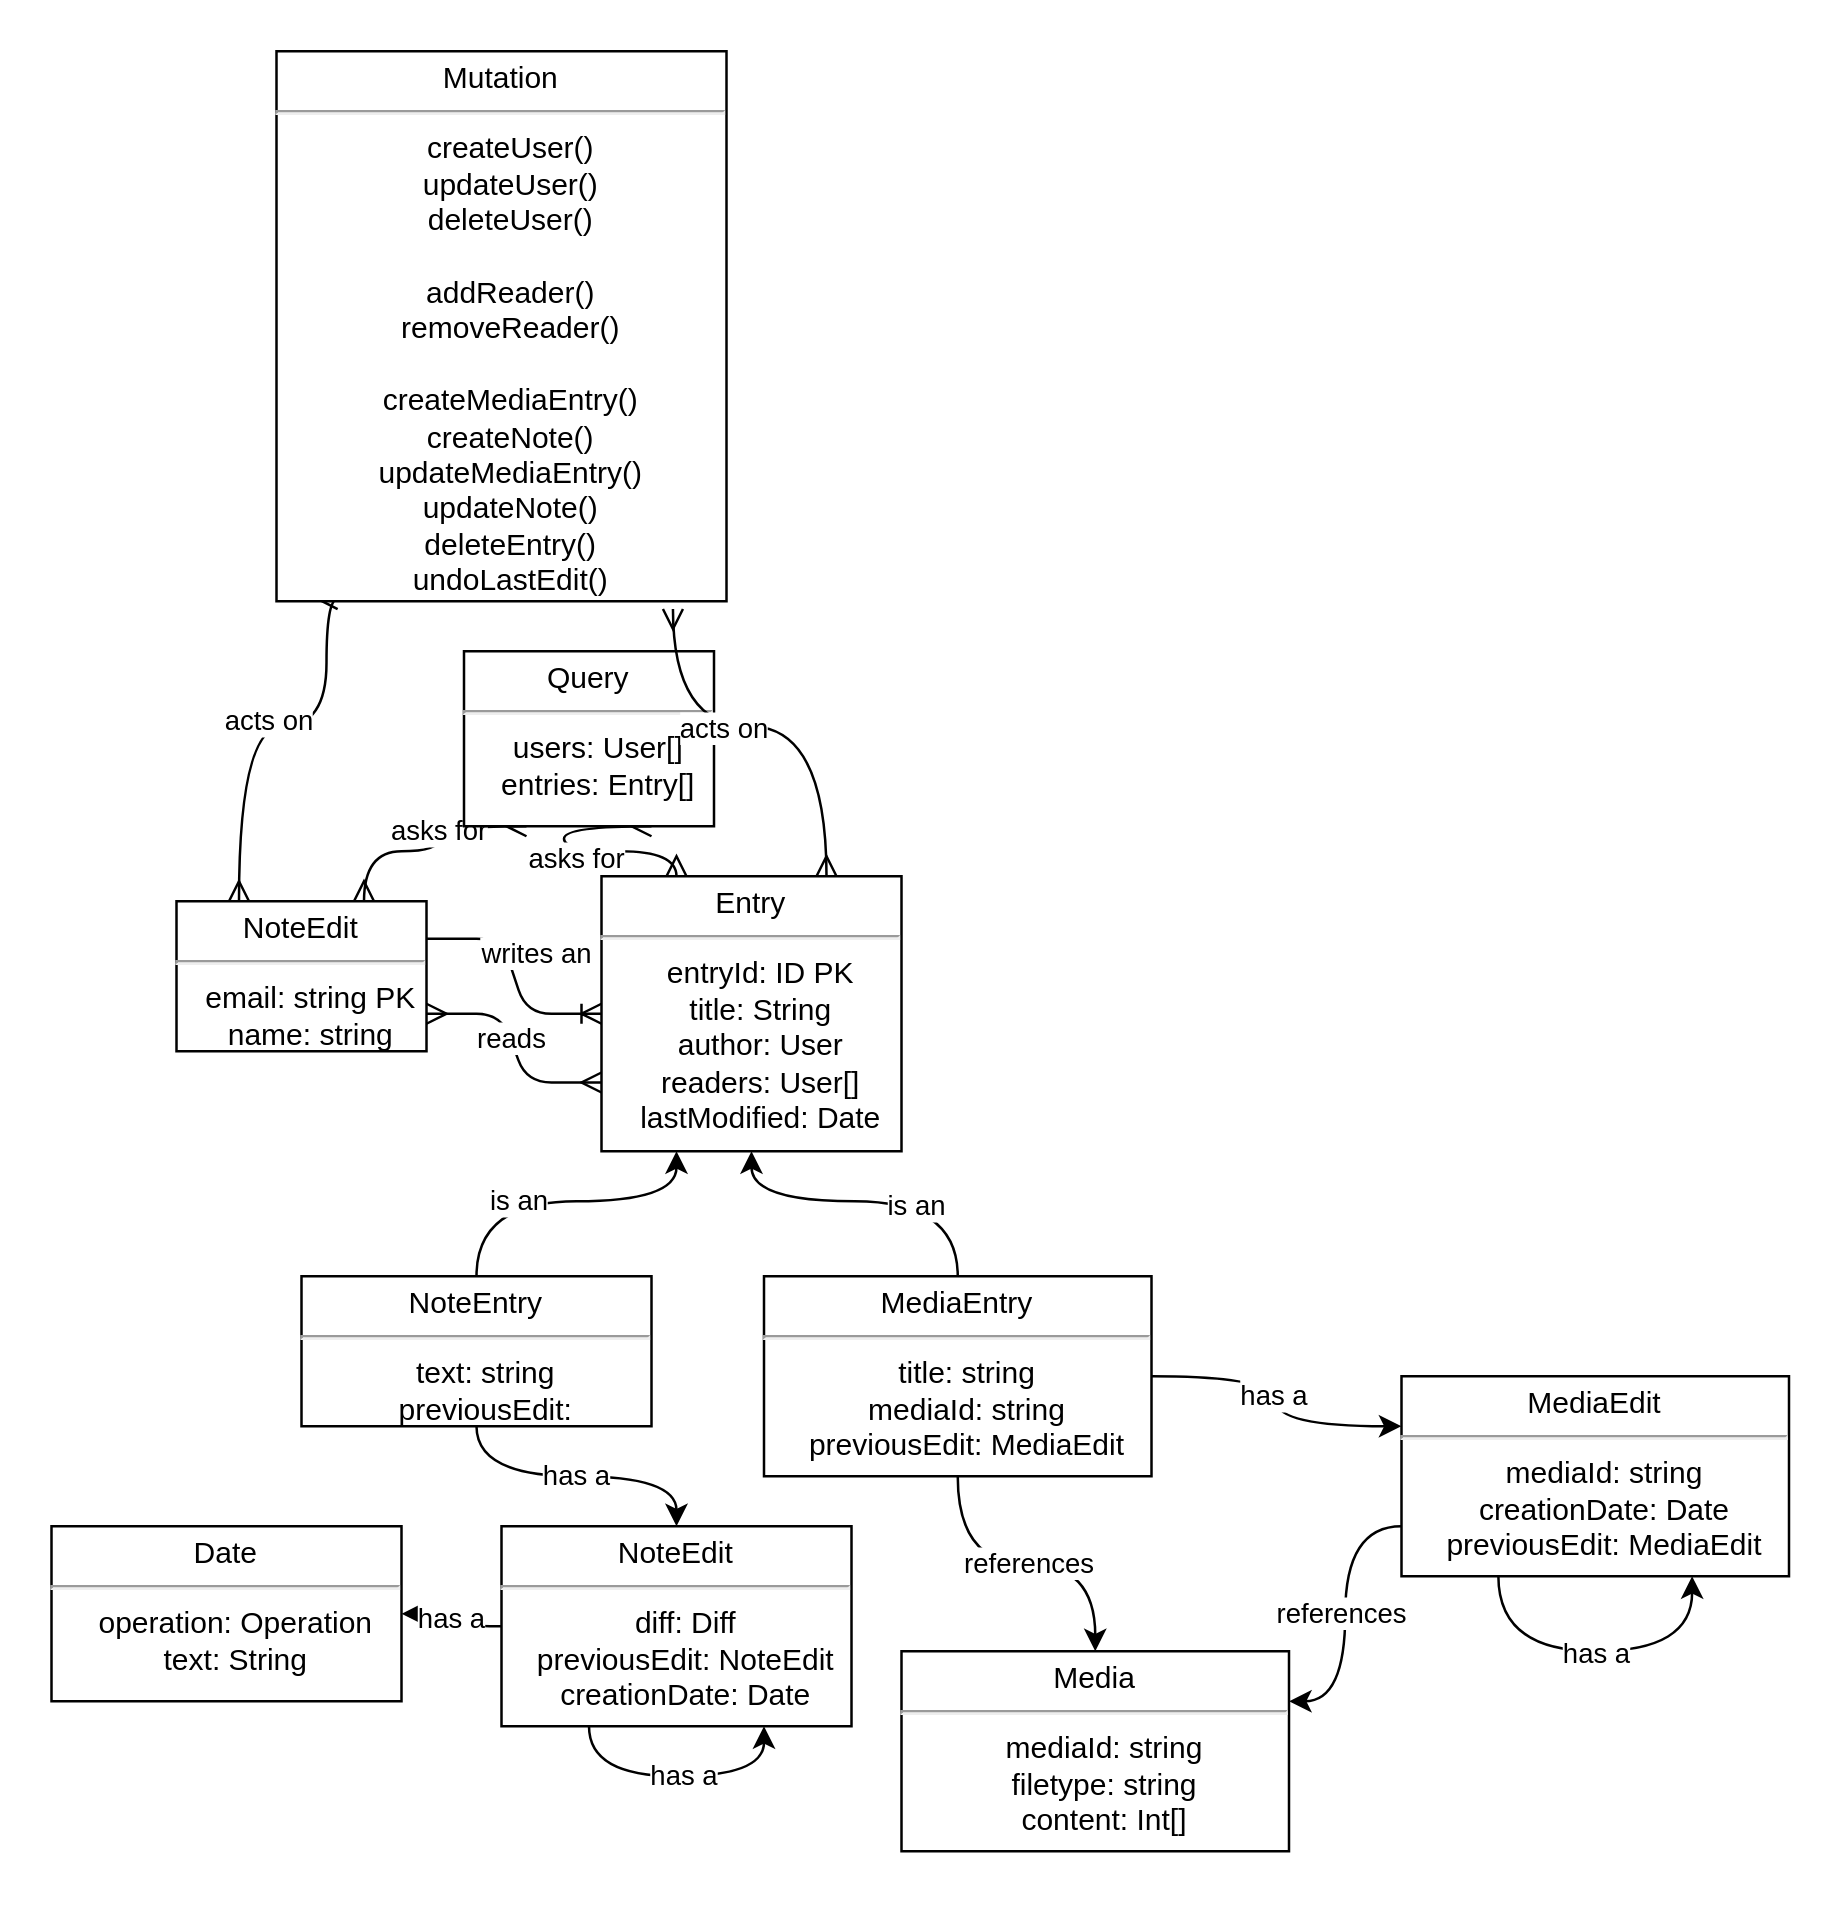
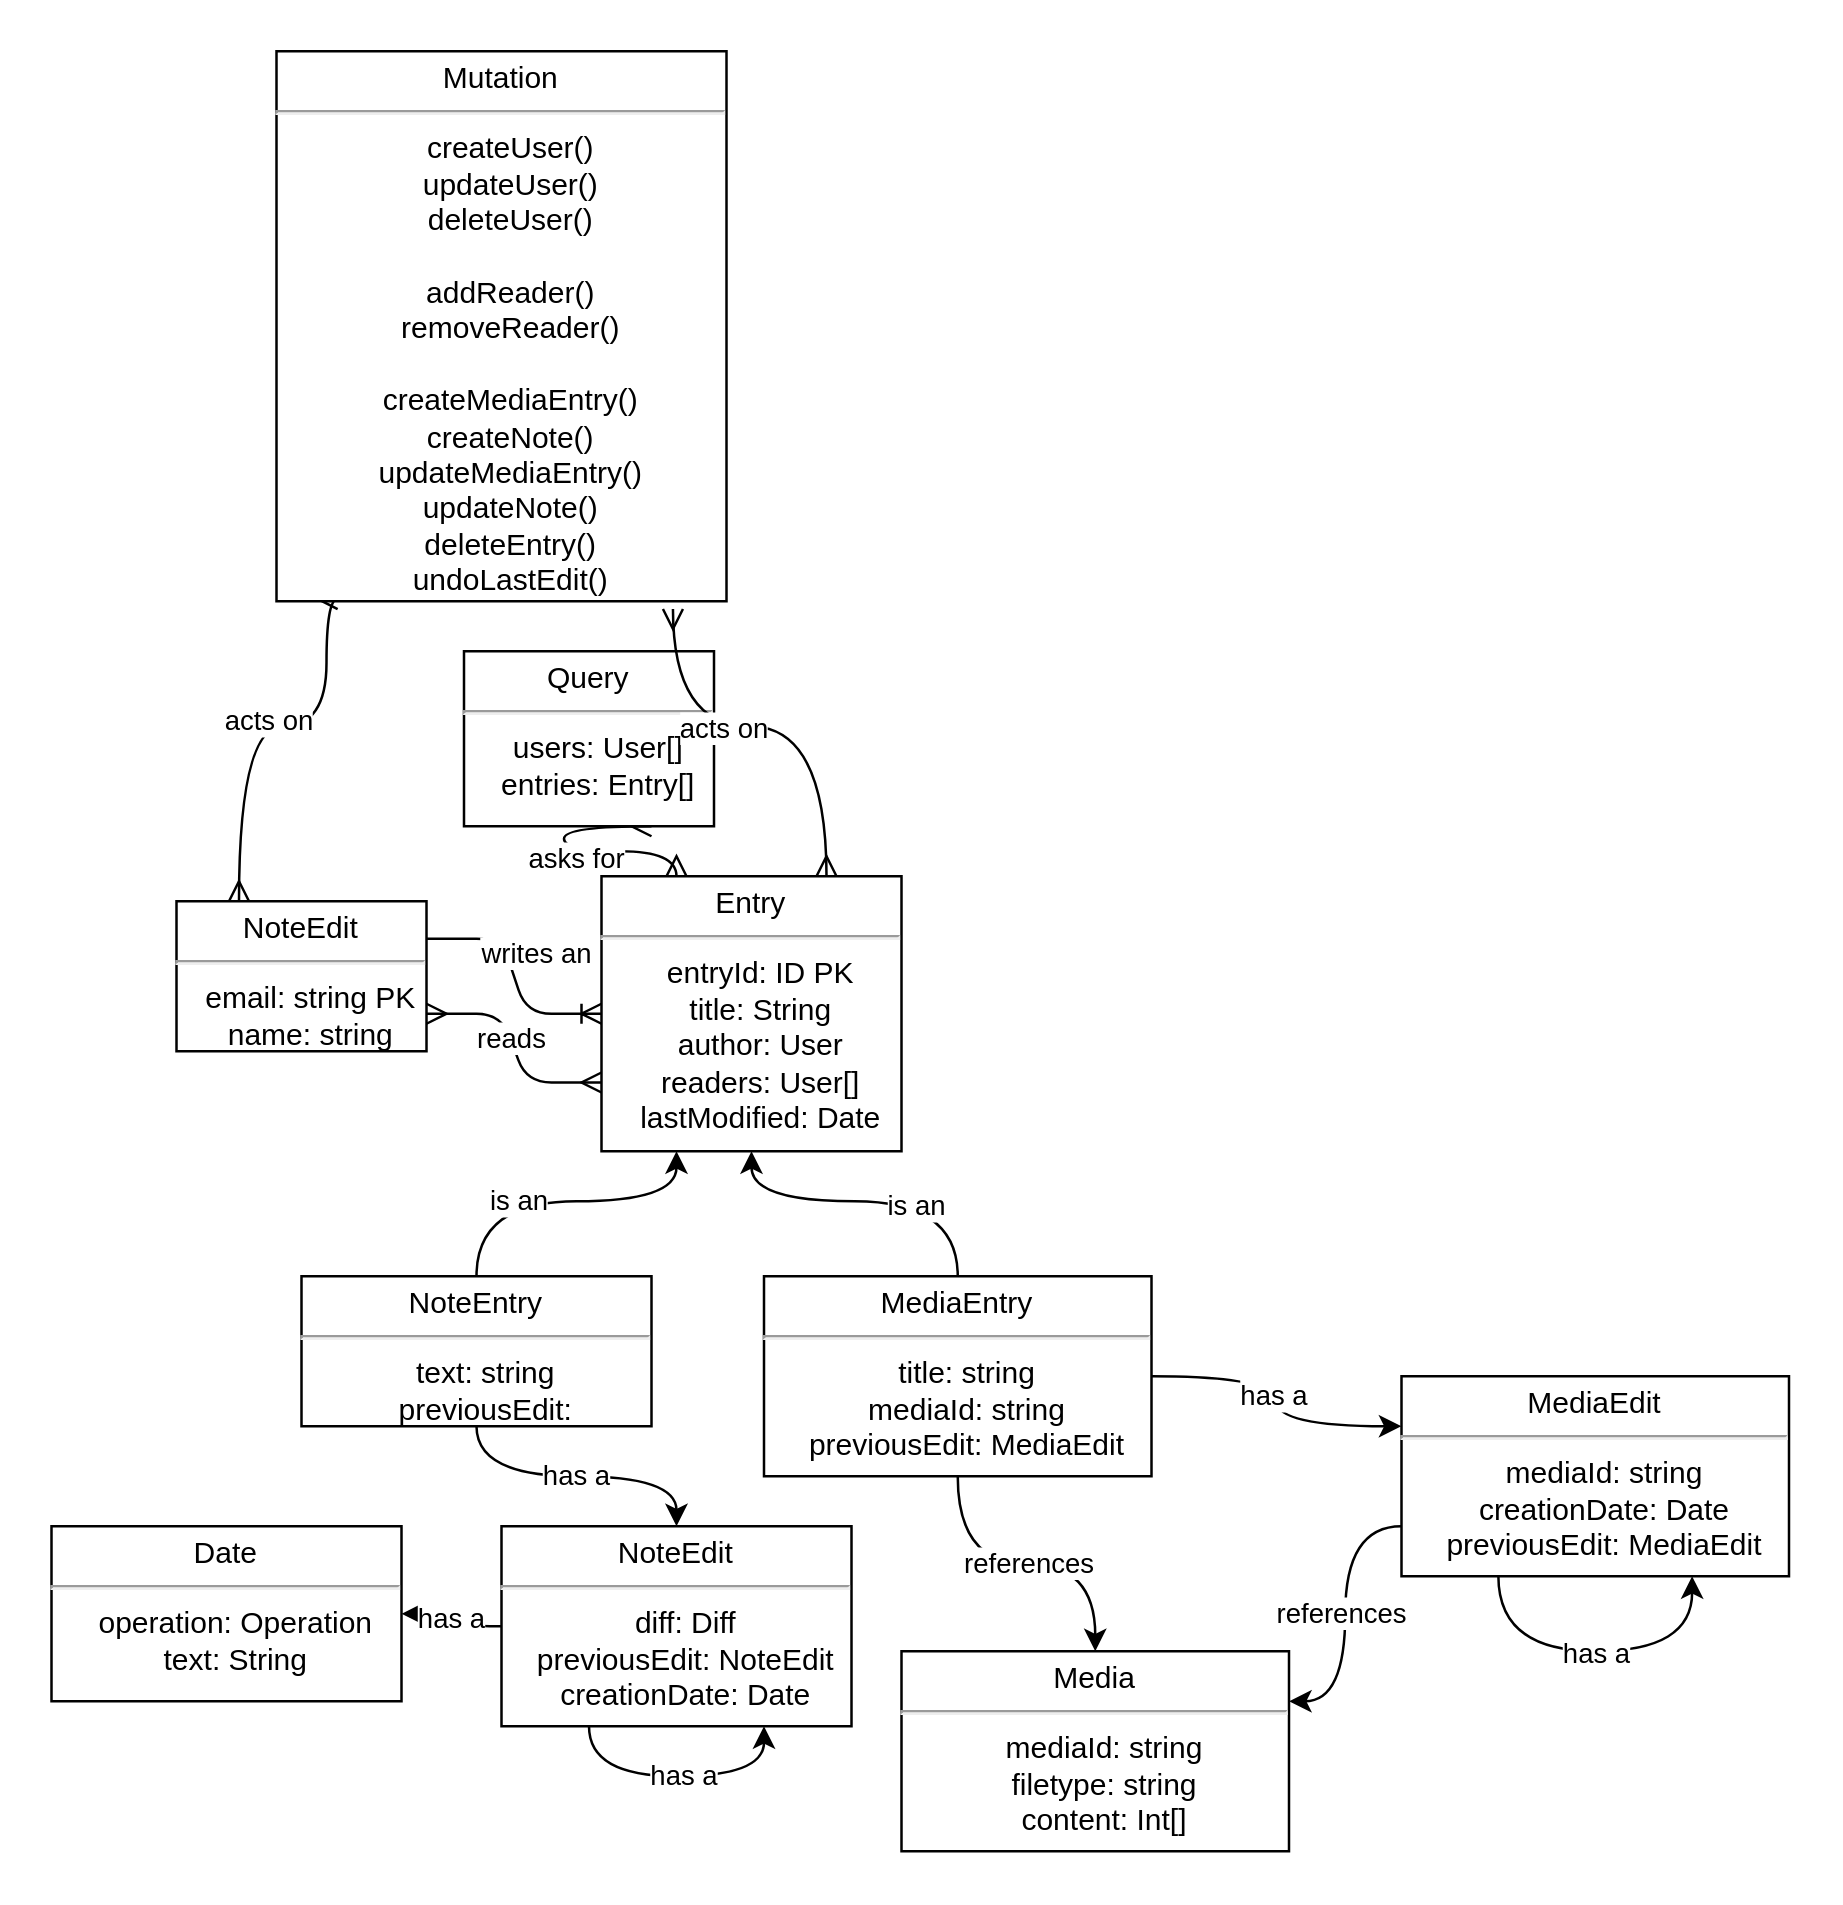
edge "Query users: User[] entries: Entry[]" -- "NoteEdit email: string PK name: string": removed, label "asks for"
